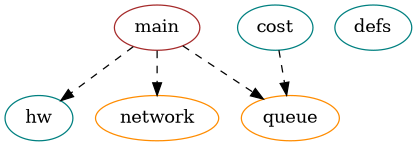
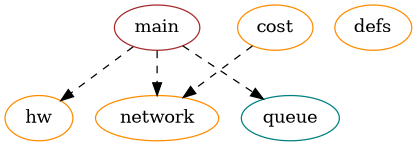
node "cost": color teal -> darkorange
node "defs": color teal -> darkorange
edge "cost" -> "queue": now "cost" -> "network"
node "hw": color teal -> darkorange
node "queue": color darkorange -> teal
